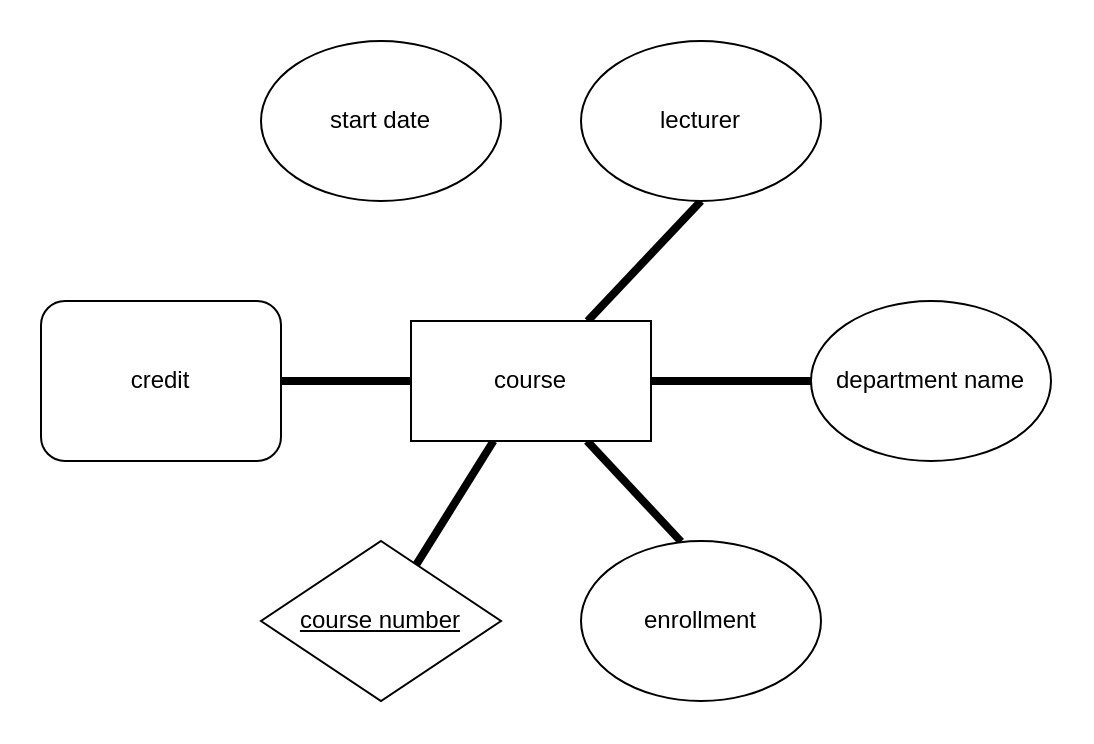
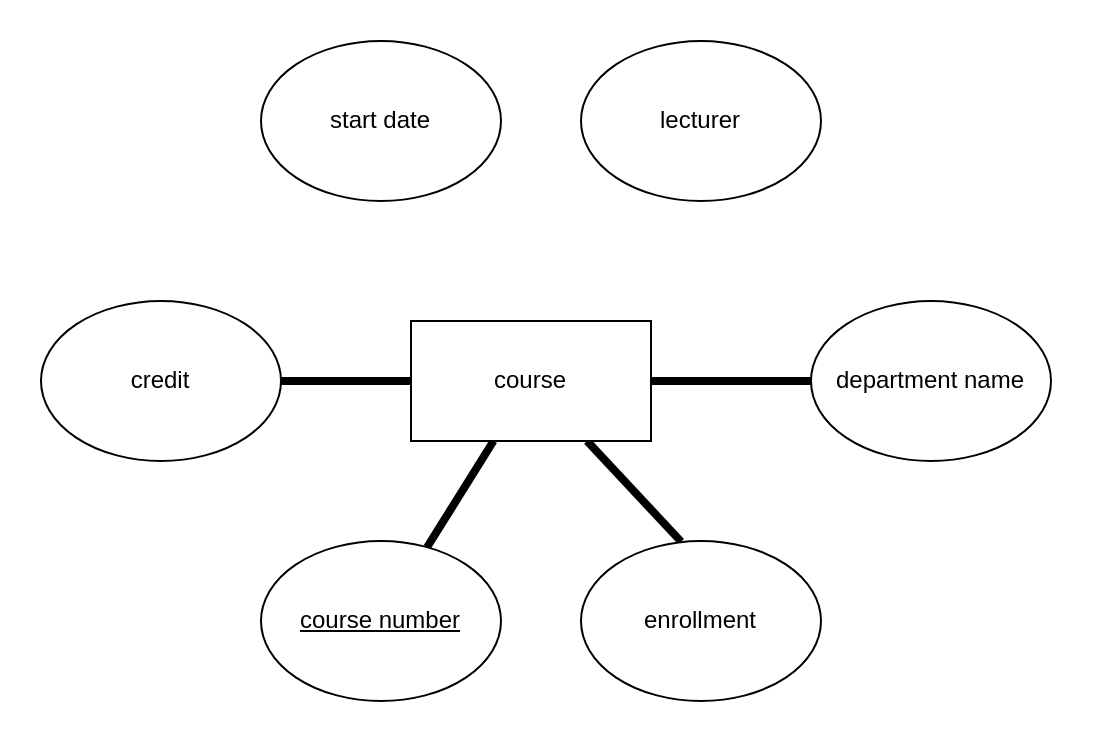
edge "lecturer" -- "course": removed
node "credit": shape rounded rectangle -> ellipse
node "course number": shape diamond -> ellipse
